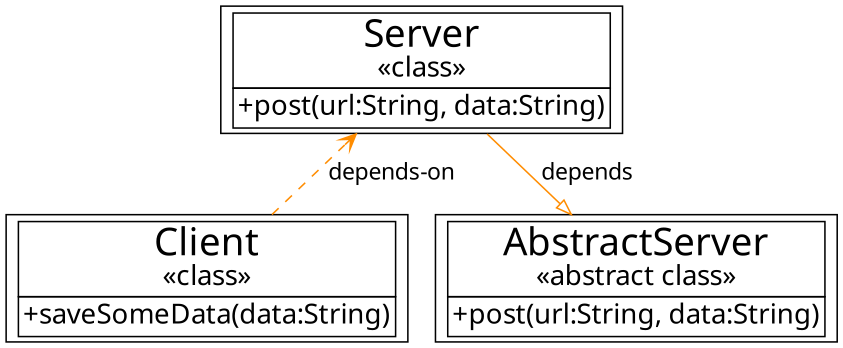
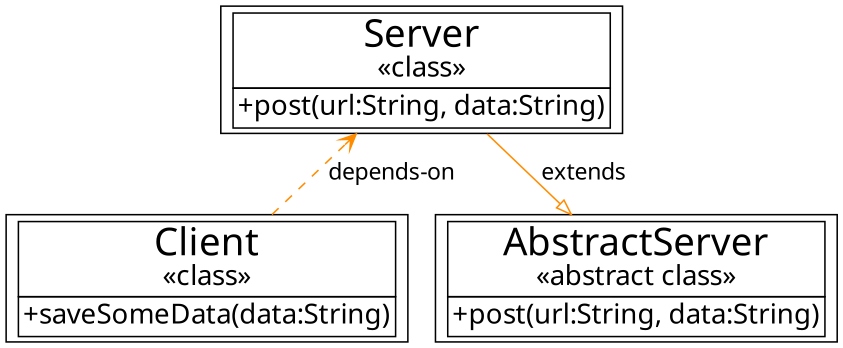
edge "Server" -> "AbstractServer": label "depends" -> "extends"
